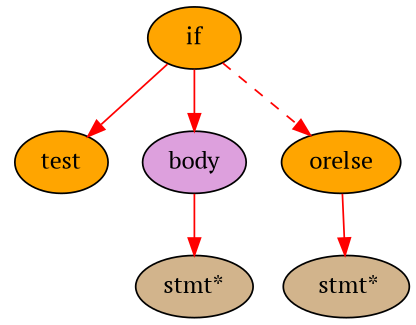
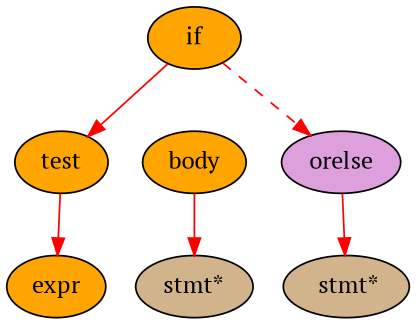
edge "if" -> "body": removed
node "body": fillcolor plum -> orange
node "orelse": fillcolor orange -> plum
node "expr": added
